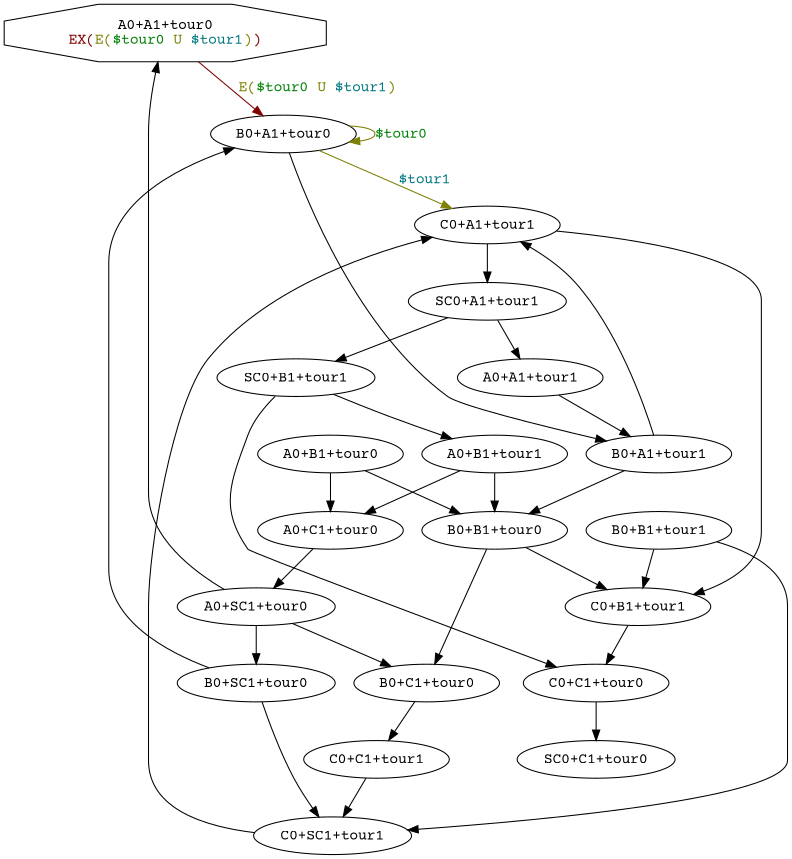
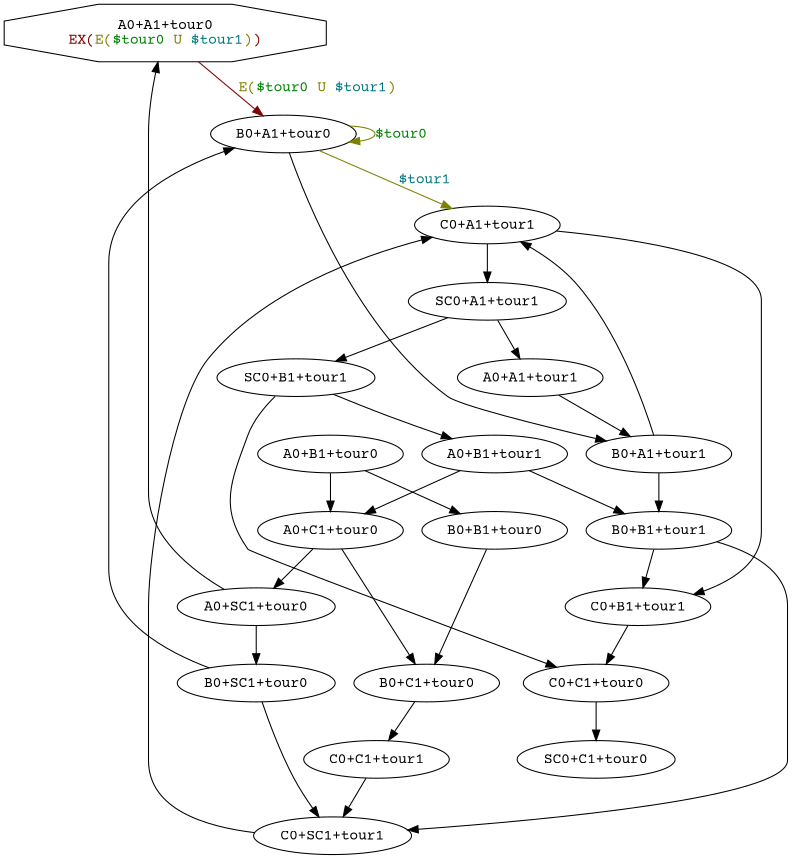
edge "A0+B1+tour1" -> "B0+B1+tour0": now "A0+B1+tour1" -> "B0+B1+tour1"
edge "B0+A1+tour1" -> "B0+B1+tour0": now "B0+A1+tour1" -> "B0+B1+tour1"
edge "B0+B1+tour0" -> "C0+B1+tour1": removed
edge "A0+SC1+tour0" -> "B0+C1+tour0": now "A0+C1+tour0" -> "B0+C1+tour0"
